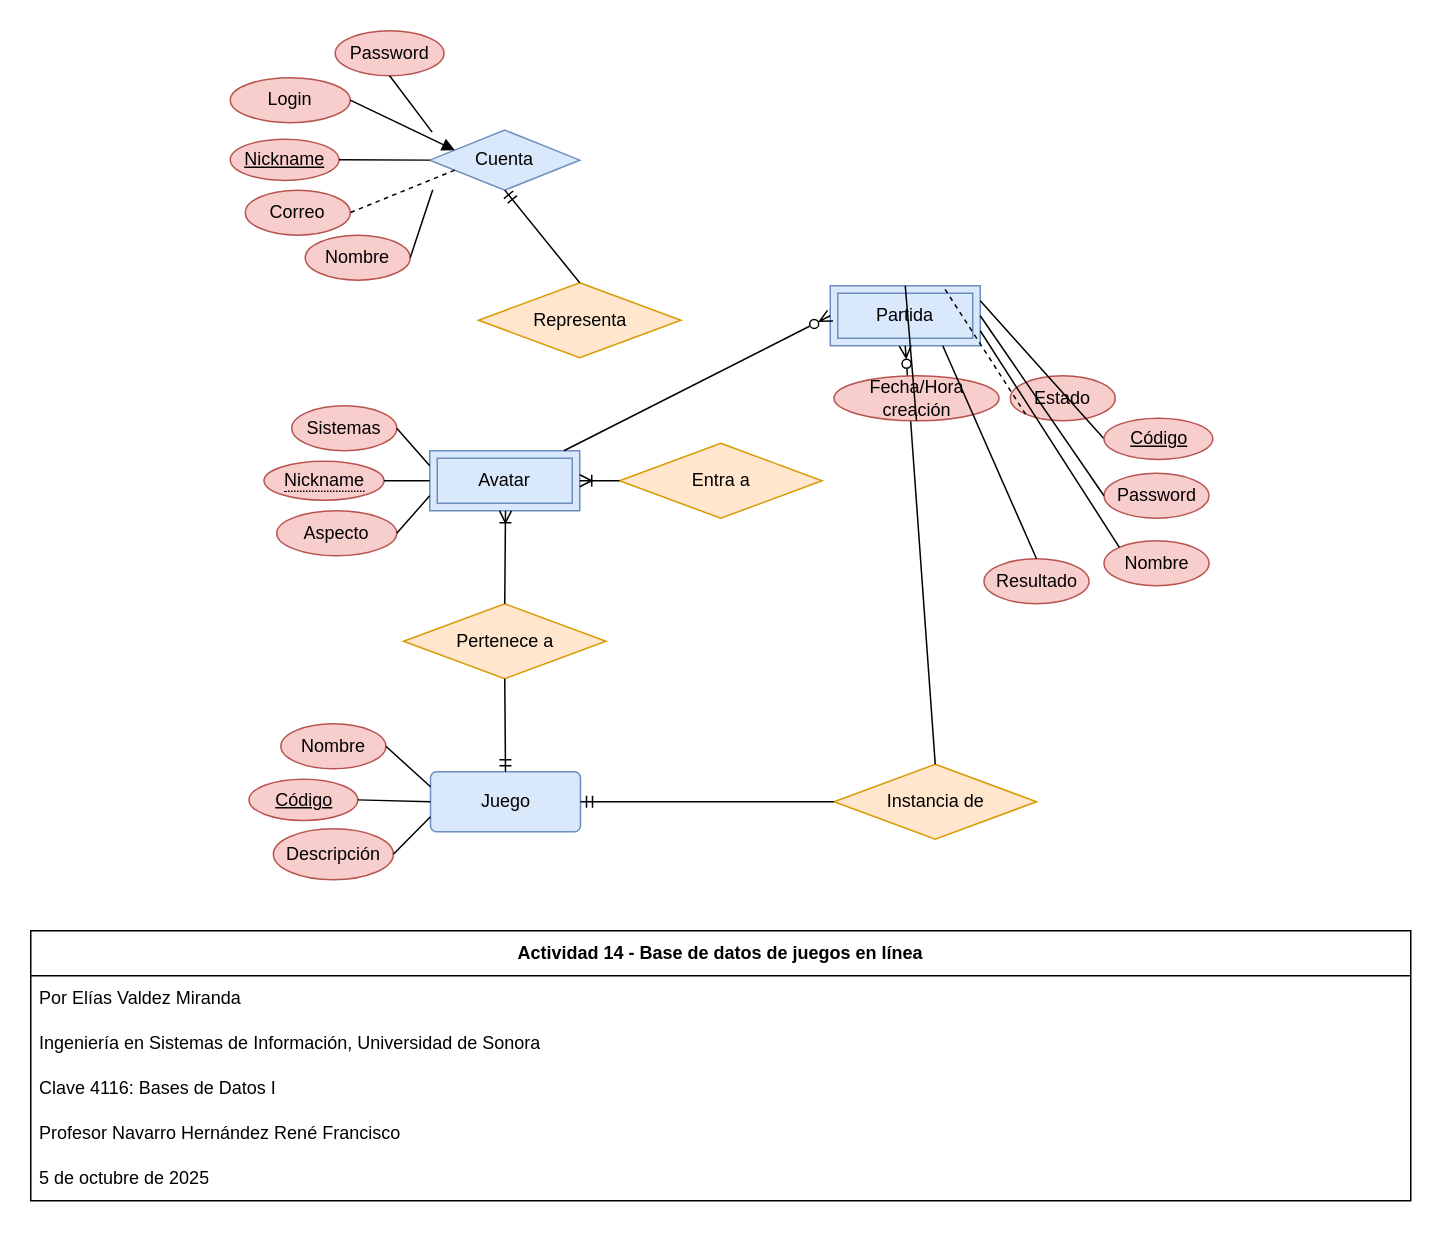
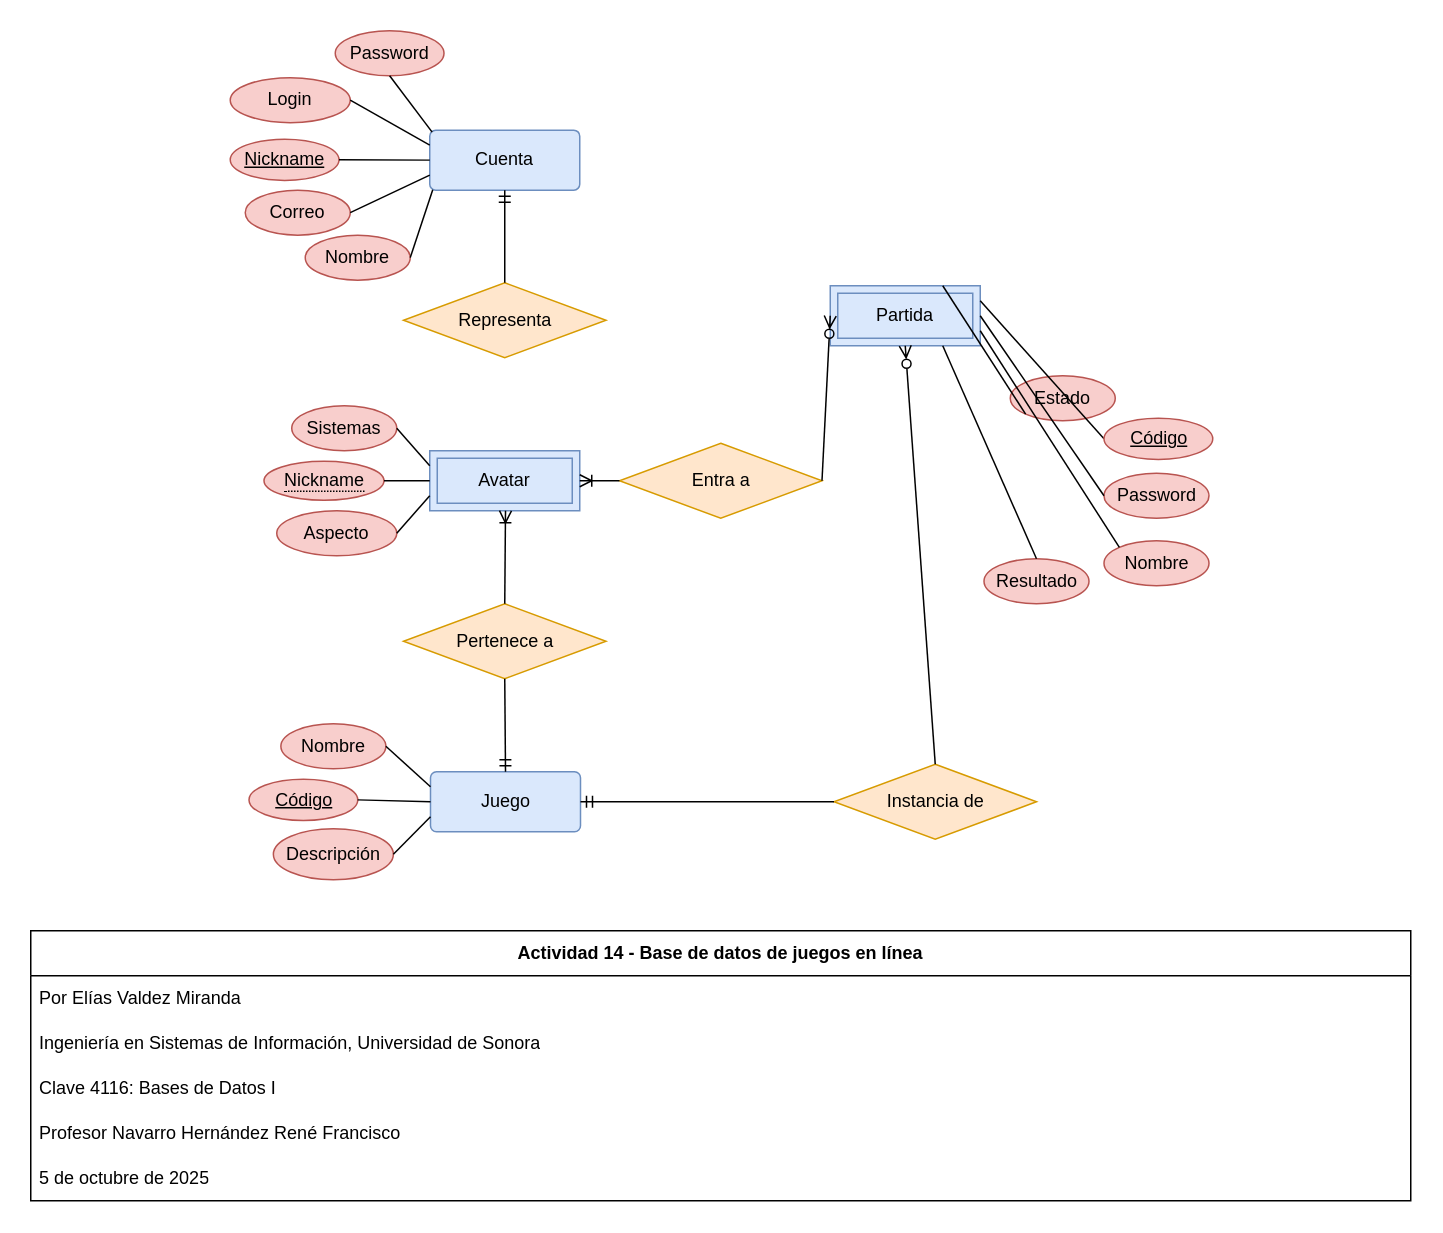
edge "Login" -> "Cuenta": arrowhead block -> none
node "Cuenta": shape diamond -> rounded rectangle
edge "Cuenta" -- "Correo": style dashed -> solid
node "Representa": moved (580, 320) -> (505, 320)
edge "Partida" -- "Estado": style dashed -> solid
edge "Partida" -- "Fecha/Hora creación": removed
edge "Avatar" -> "Partida": now "Entra a" -> "Partida"
node "Fecha/Hora creación": removed
